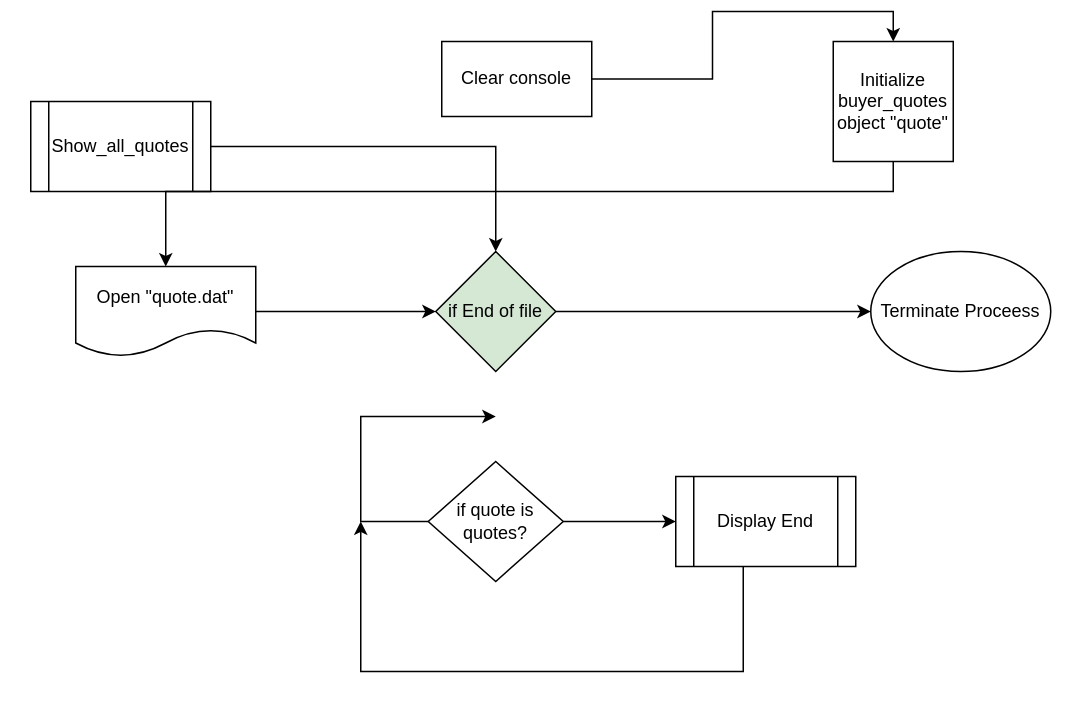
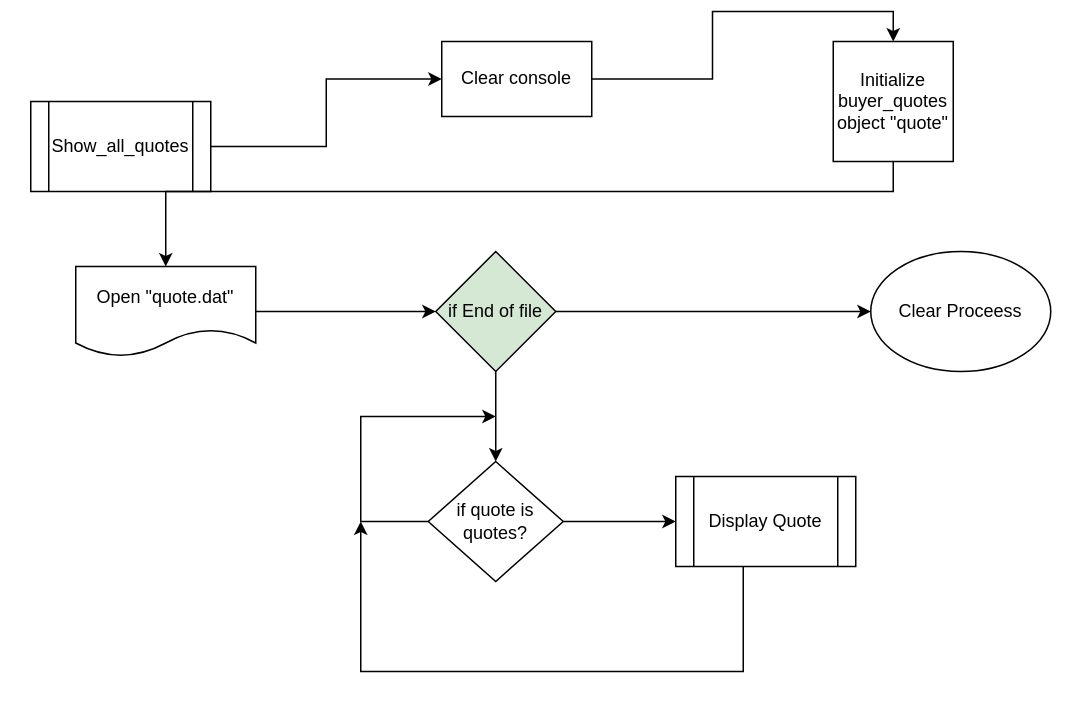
edge "Show_all_quotes" -> "if End of file": now "Show_all_quotes" -> "Clear console"
node "Terminate Proceess": label "Terminate Proceess" -> "Clear Proceess"
edge "if End of file" -> "if quote is quotes?": added
node "Display End": label "Display End" -> "Display Quote"
